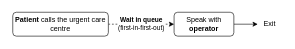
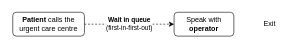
node "Patient calls the urgent care centre": size 96x24 -> 72x24
edge "Speak with operator" -> "Exit": removed
